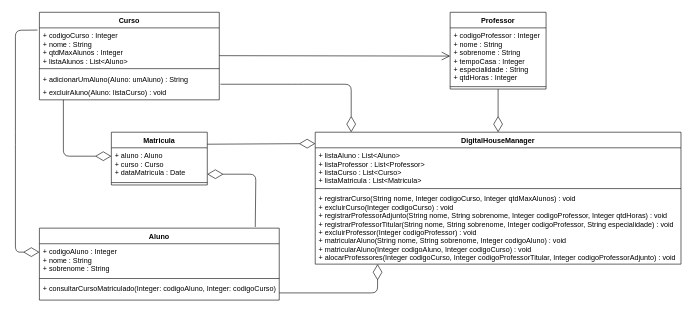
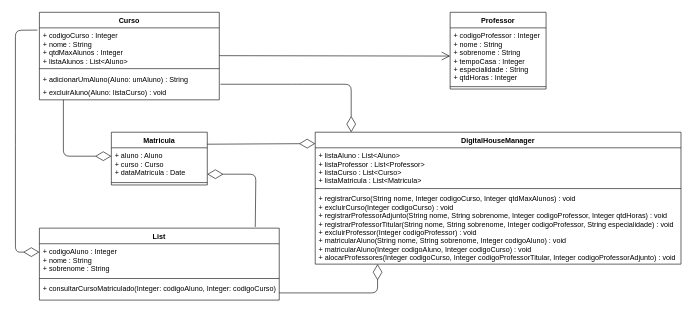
edge "Professor" -> "DigitalHouseManager": removed
node "Aluno": label "Aluno" -> "List"
